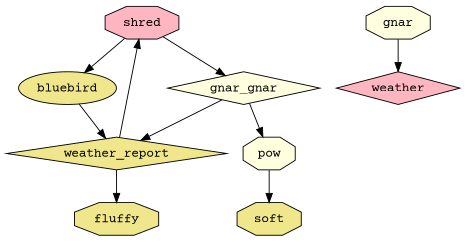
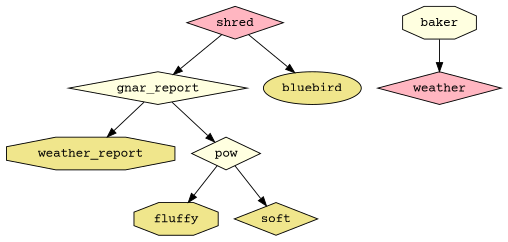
node "shred": shape octagon -> diamond
node "gnar": label "gnar" -> "baker"
node "gnar_gnar": label "gnar_gnar" -> "gnar_report"
edge "weather_report" -> "shred": removed
edge "bluebird" -> "weather_report": removed
node "weather_report": shape diamond -> octagon
node "pow": shape octagon -> diamond
edge "weather_report" -> "fluffy": now "pow" -> "fluffy"
node "soft": shape octagon -> diamond
